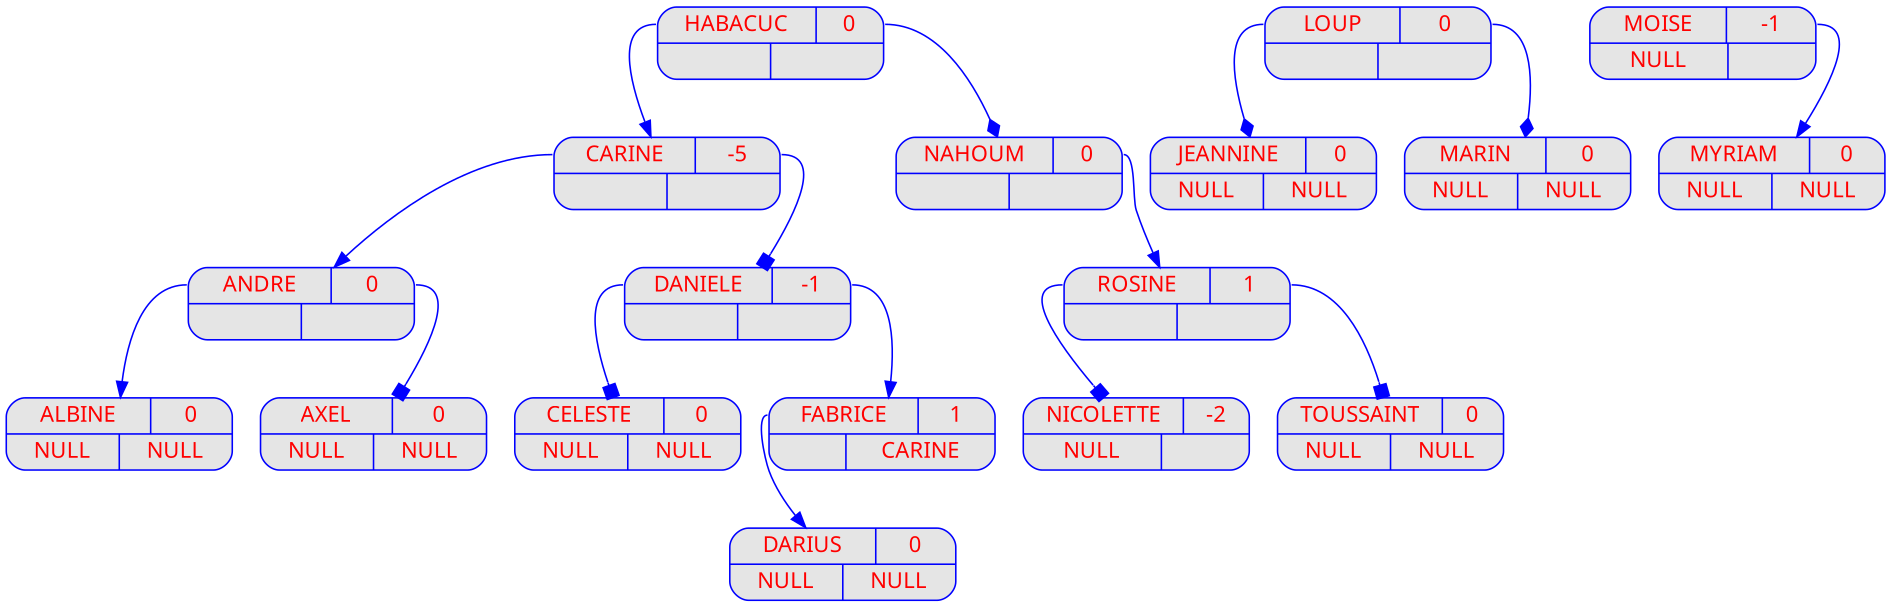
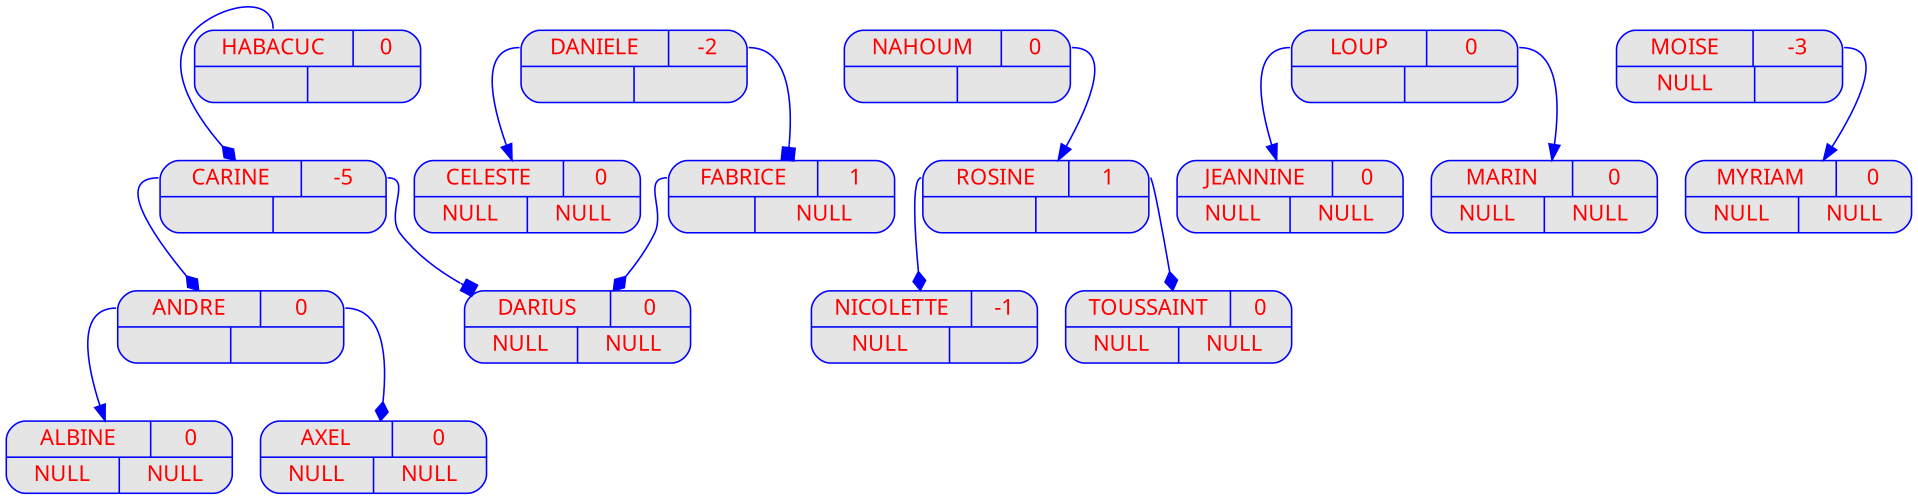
node "MOISE": text "-1" -> "-3"
edge "HABACUC" -> "NAHOUM": removed
edge "LOUP" -> "MARIN": arrowhead diamond -> normal
edge "LOUP" -> "JEANNINE": arrowhead diamond -> normal
edge "HABACUC" -> "CARINE": arrowhead normal -> diamond
edge "CARINE" -> "ANDRE": arrowhead normal -> diamond
edge "CARINE" -> "DANIELE": now "CARINE" -> "DARIUS"
node "DANIELE": text "-1" -> "-2"
edge "ROSINE" -> "TOUSSAINT": arrowhead box -> diamond
edge "DANIELE" -> "FABRICE": arrowhead normal -> box
edge "DANIELE" -> "CELESTE": arrowhead box -> normal
edge "ANDRE" -> "AXEL": arrowhead box -> diamond
edge "ROSINE" -> "NICOLETTE": arrowhead box -> diamond
node "NICOLETTE": text "-2" -> "-1"
node "FABRICE": text "CARINE" -> "NULL"
edge "FABRICE" -> "DARIUS": arrowhead normal -> diamond
